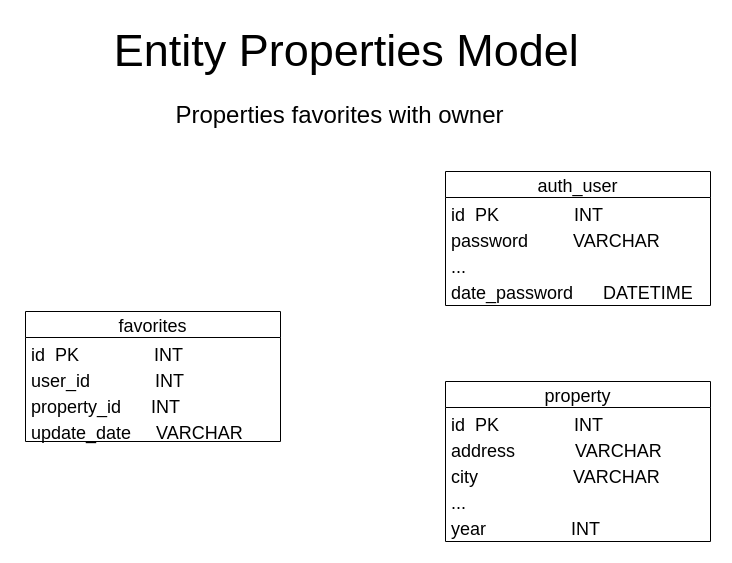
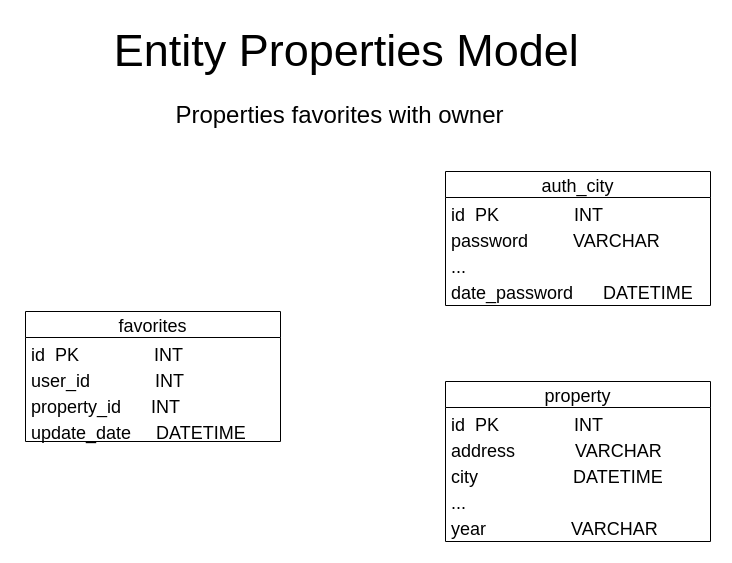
node "auth_user": label "auth_user" -> "auth_city"
node "update_date VARCHAR": label "update_date VARCHAR" -> "update_date DATETIME"
node "city VARCHAR": label "city VARCHAR" -> "city DATETIME"
node "year INT": label "year INT" -> "year VARCHAR"
